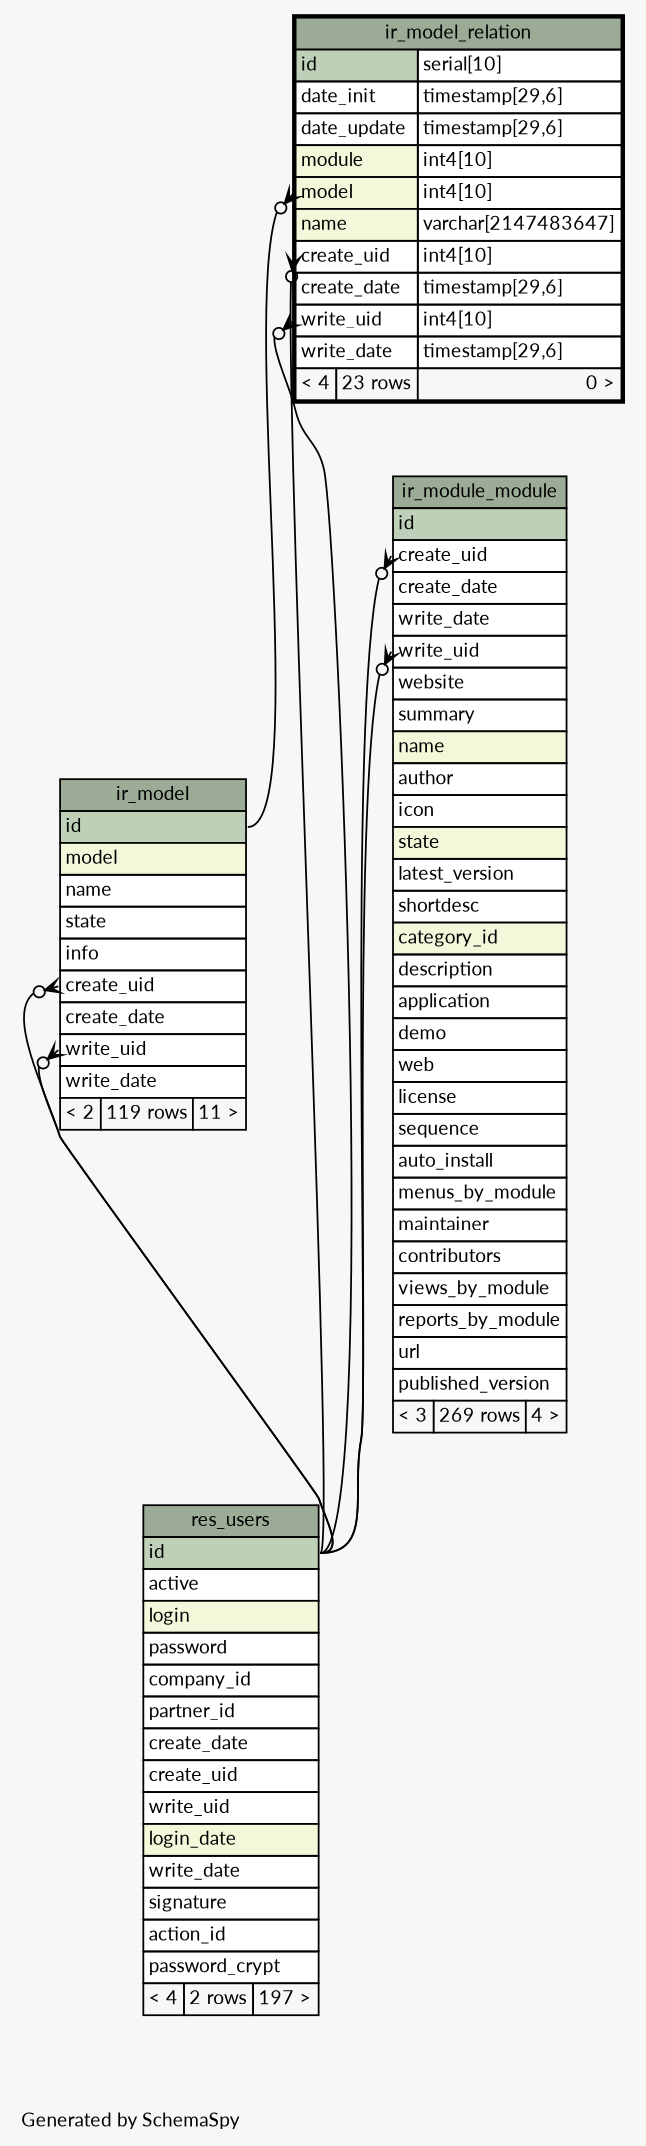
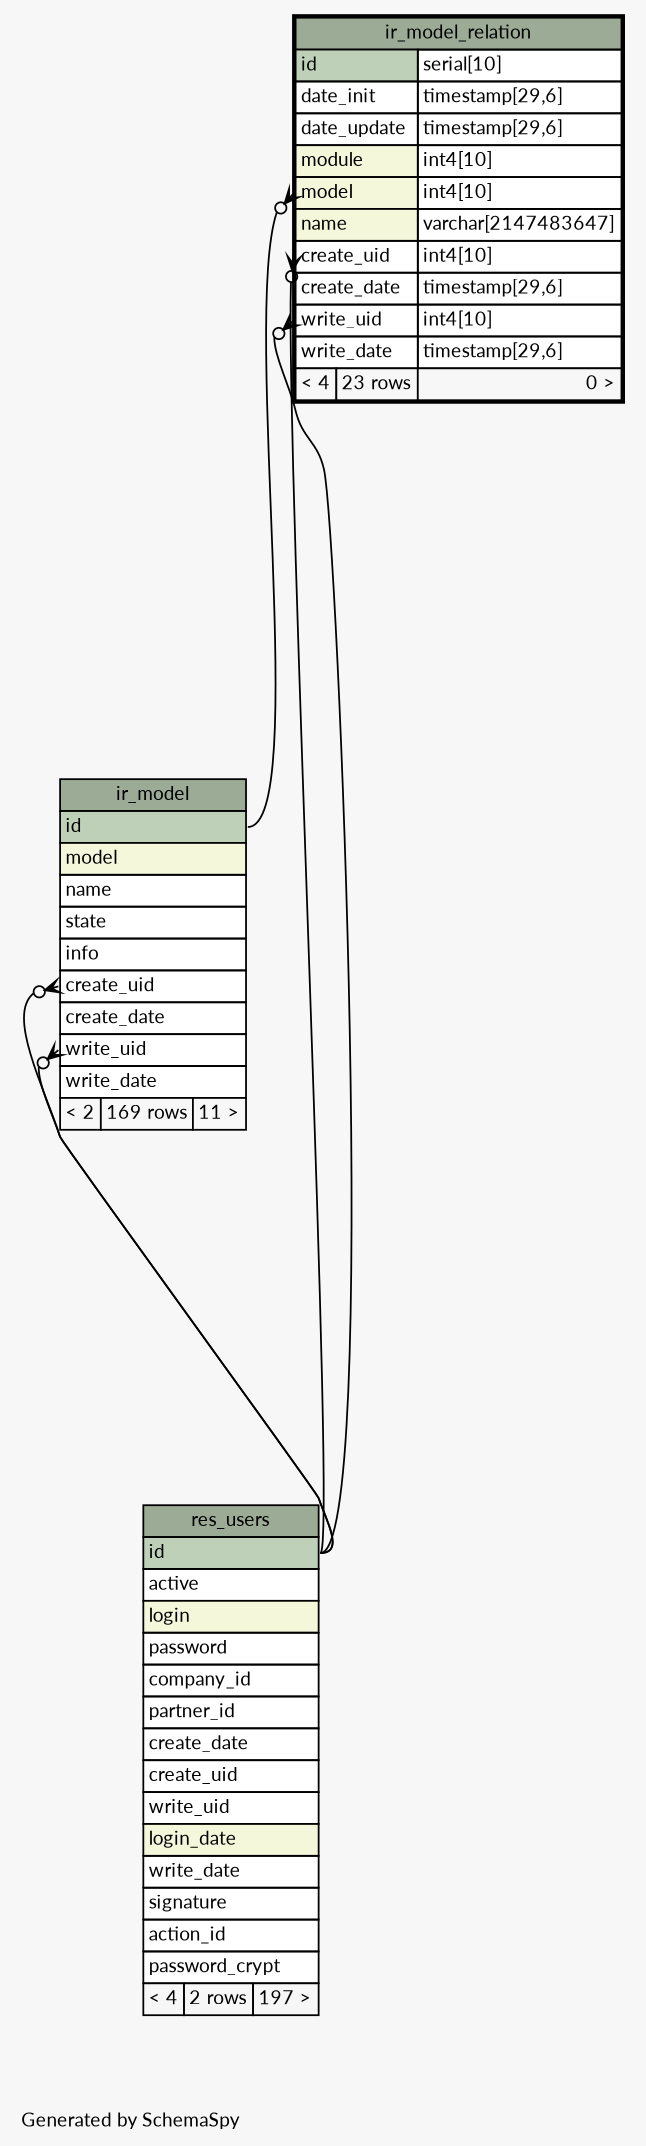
node "ir_module_module": removed
node "ir_model": text "119 rows" -> "169 rows"
